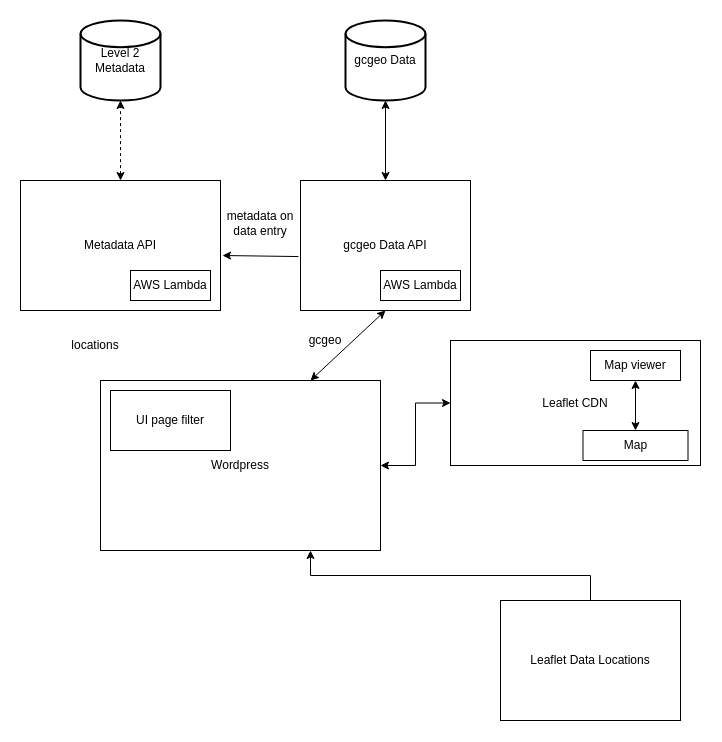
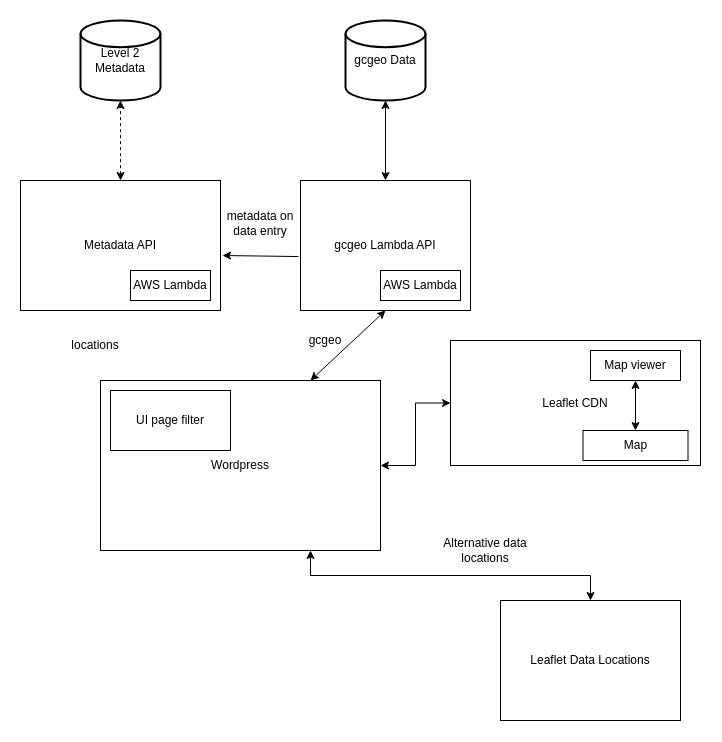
node "gcgeo Data API": label "gcgeo Data API" -> "gcgeo Lambda API"
node "Alternative data locations": added
edge "Leaflet Data Locations" -> "Wordpress": arrowhead none -> classic
